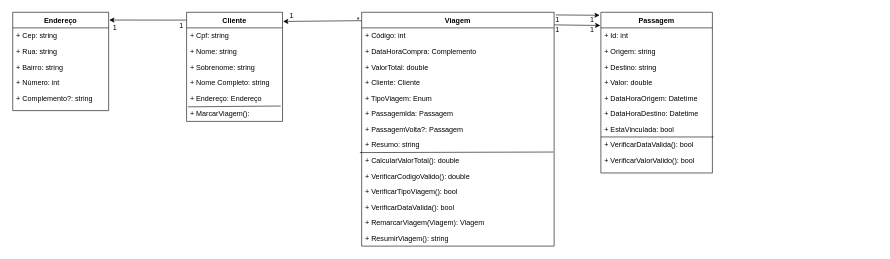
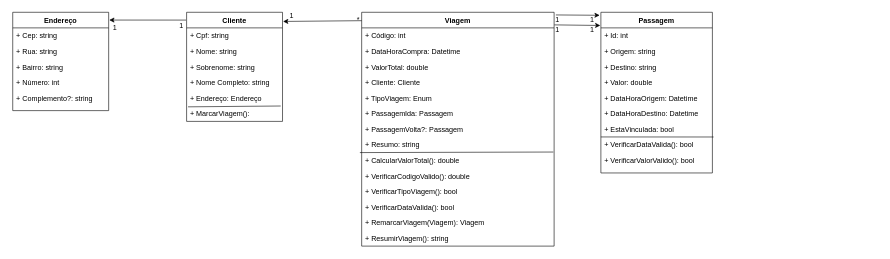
node "+ DataHoraCompra: Complemento": label "+ DataHoraCompra: Complemento" -> "+ DataHoraCompra: Datetime"
